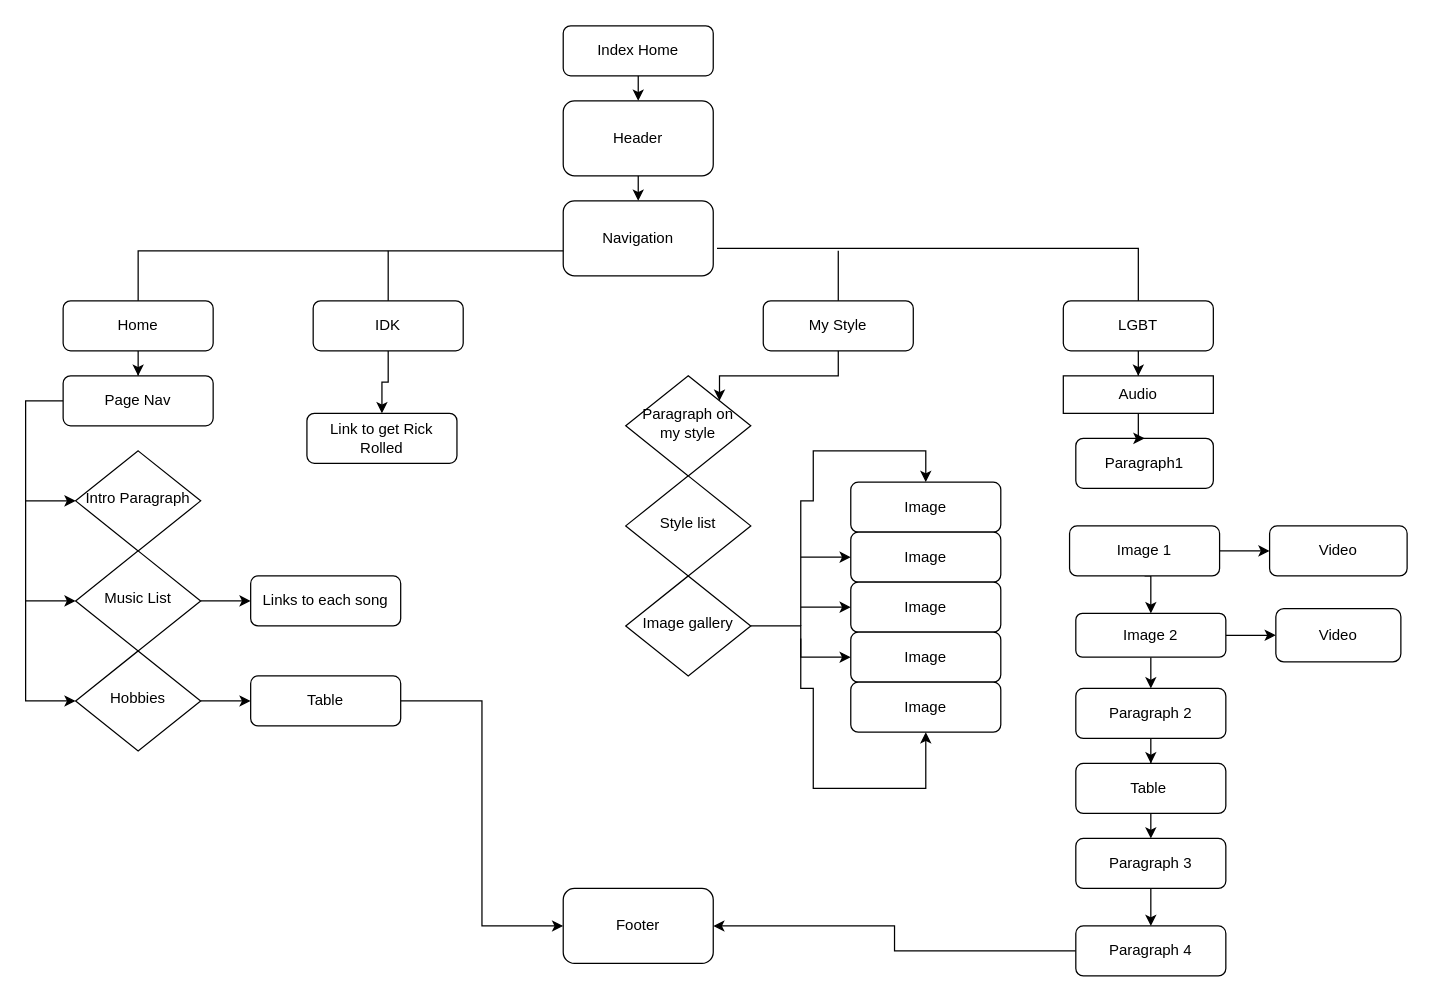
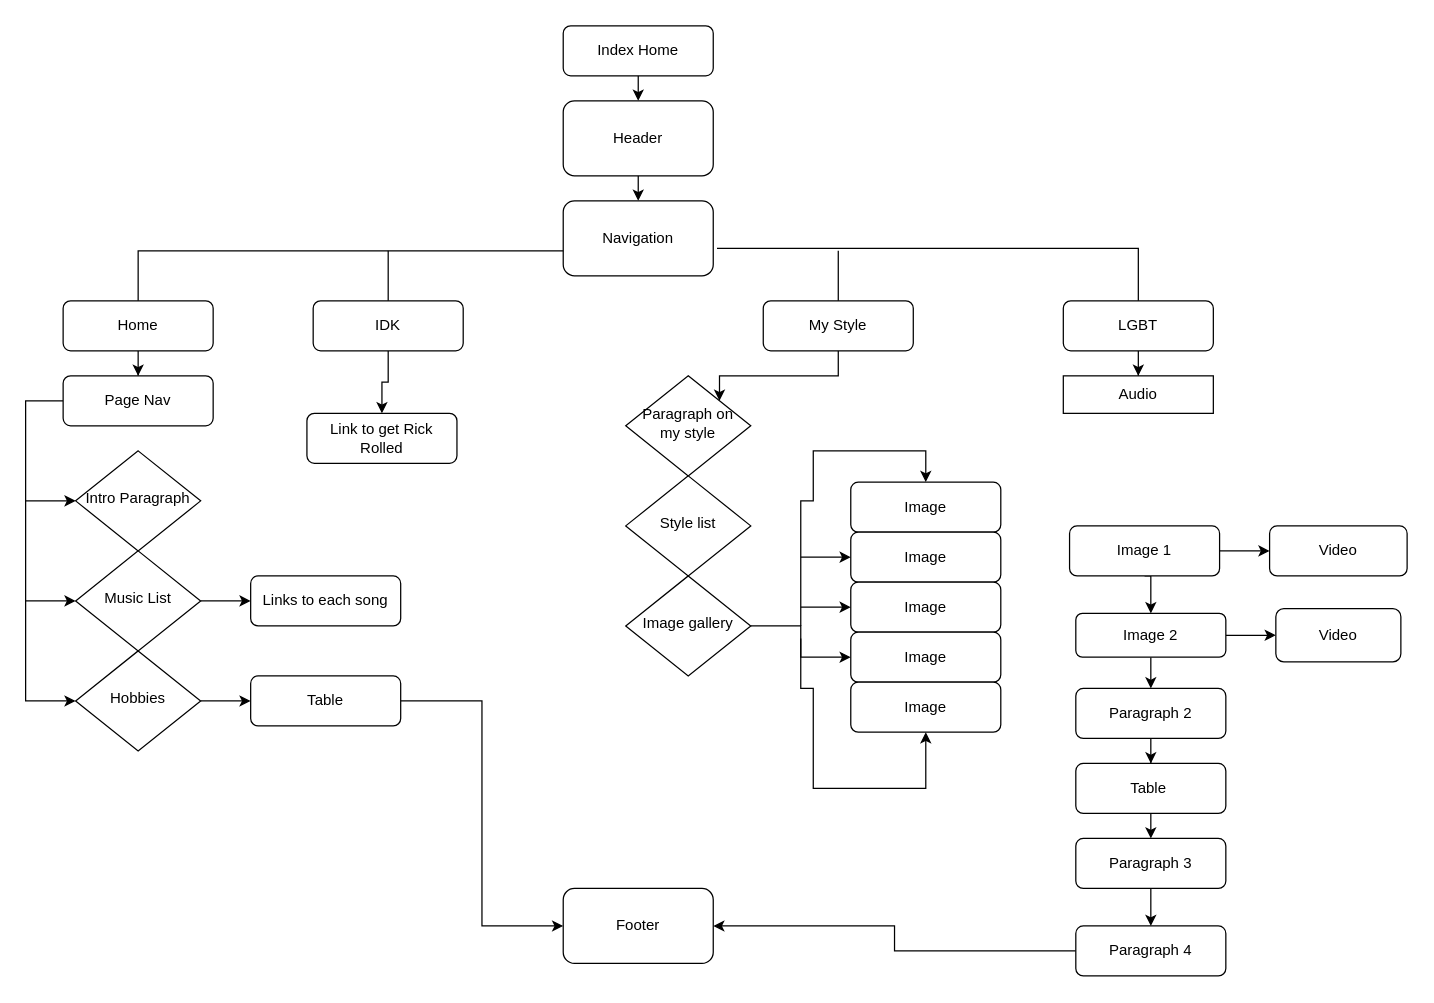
edge "Audio" -> "Paragraph1": removed
node "Paragraph1": removed
